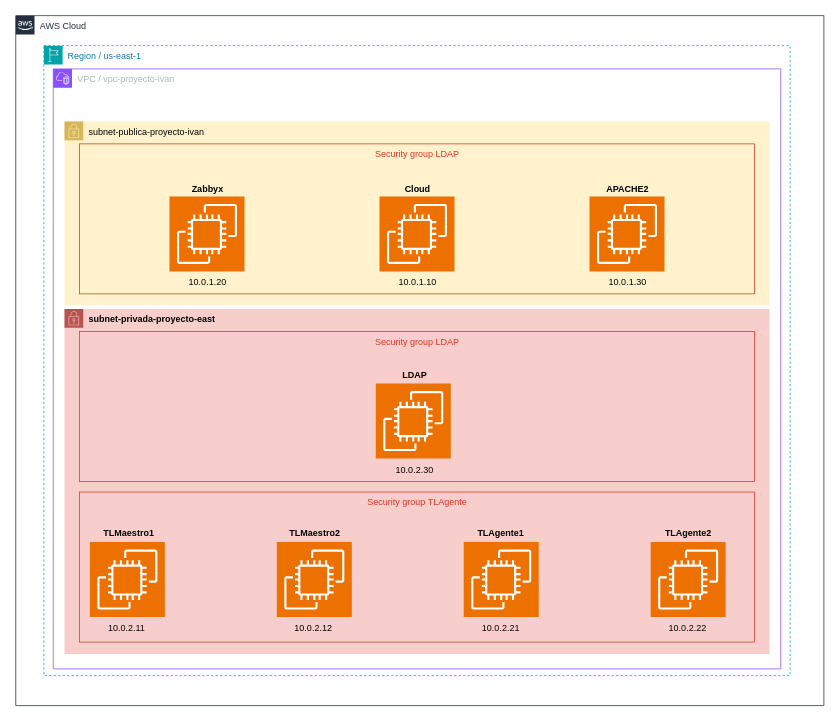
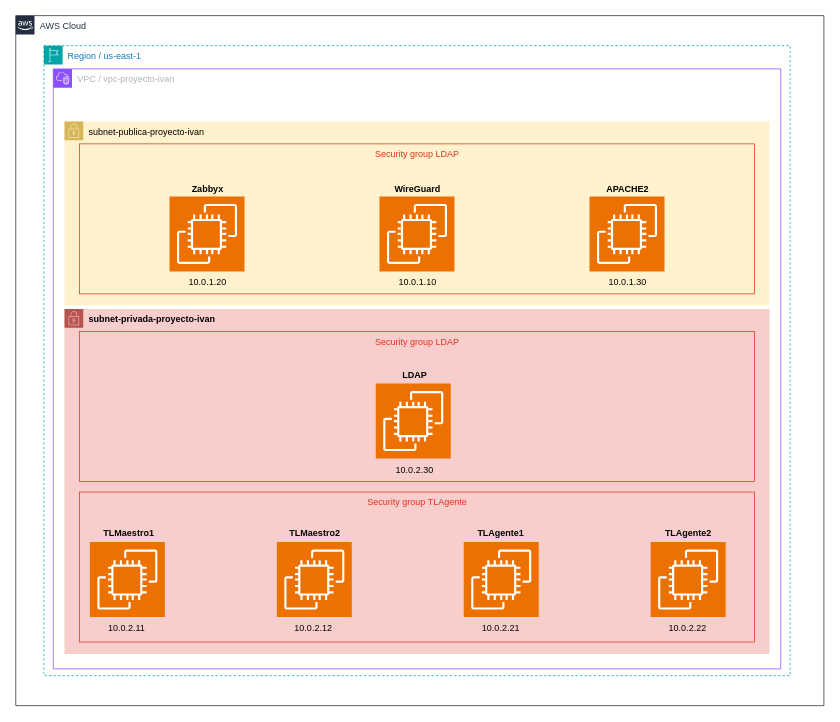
node "Cloud": label "Cloud" -> "WireGuard"
node "subnet-privada-proyecto-east": label "subnet-privada-proyecto-east" -> "subnet-privada-proyecto-ivan"
